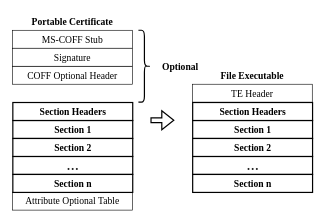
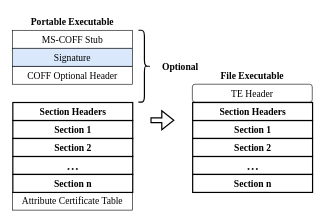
node "Portable Certificate": label "Portable Certificate" -> "Portable Executable"
node "Signature": fillcolor #ffffff -> #dae8fc
node "TE Header": shape rectangle -> rounded rectangle
node "Attribute Optional Table": label "Attribute Optional Table" -> "Attribute Certificate Table"
